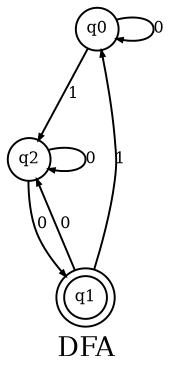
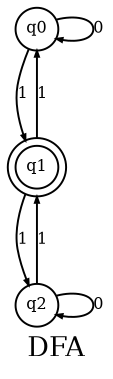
edge "q0" -> "q2": now "q0" -> "q1"
edge "q2" -> "q1": label "0" -> "1"
edge "q1" -> "q2": label "0" -> "1"
